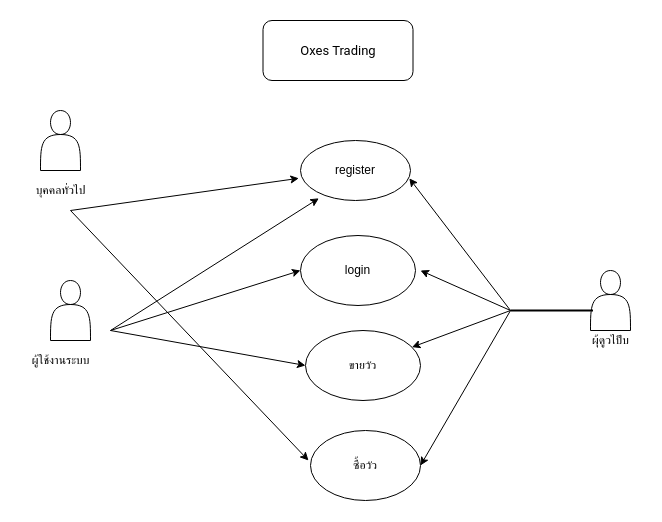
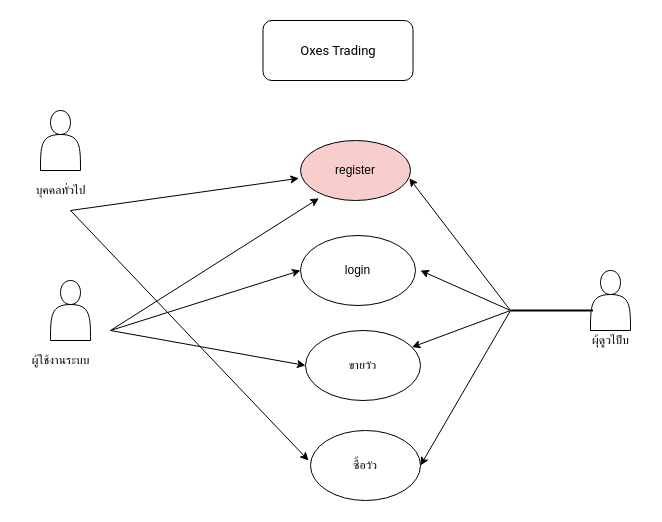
node "register": fillcolor #ffffff -> #f8cecc
